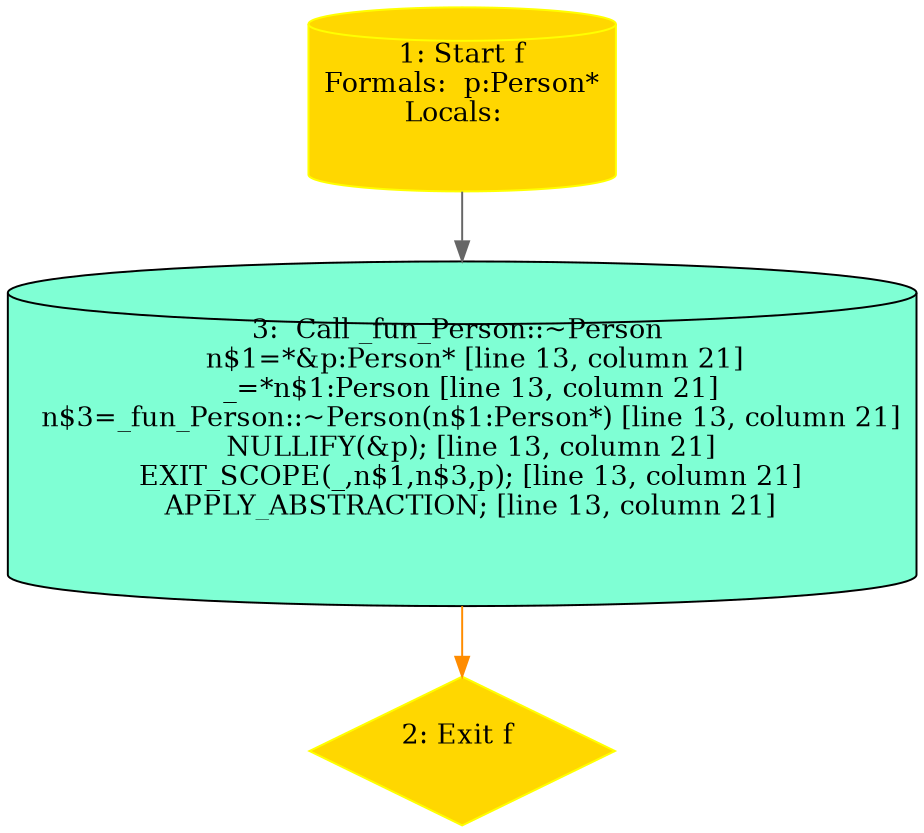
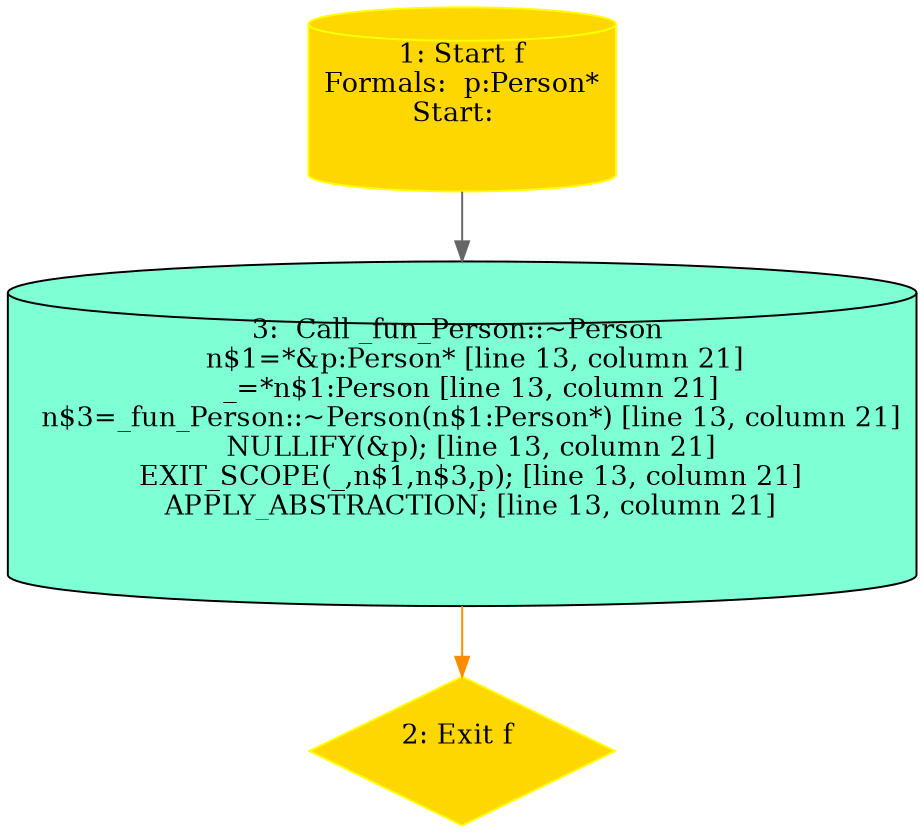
node "1: Start f Formals:  p:Person* Locals:": label "1: Start f Formals:  p:Person* Locals:" -> "1: Start f Formals:  p:Person* Start:"
